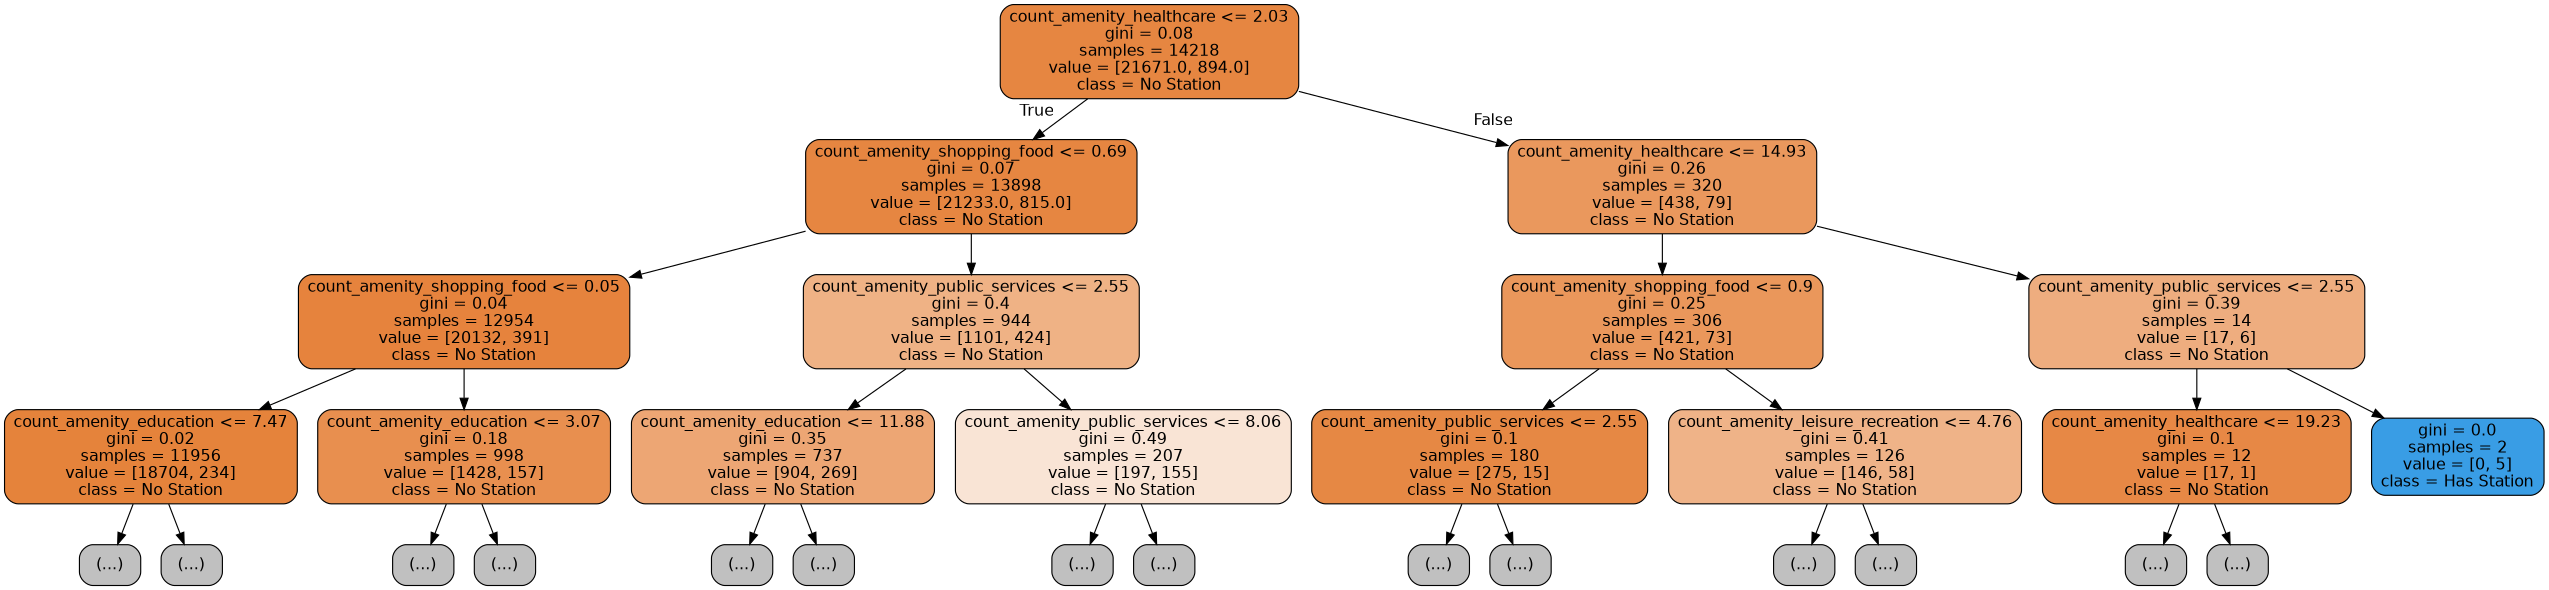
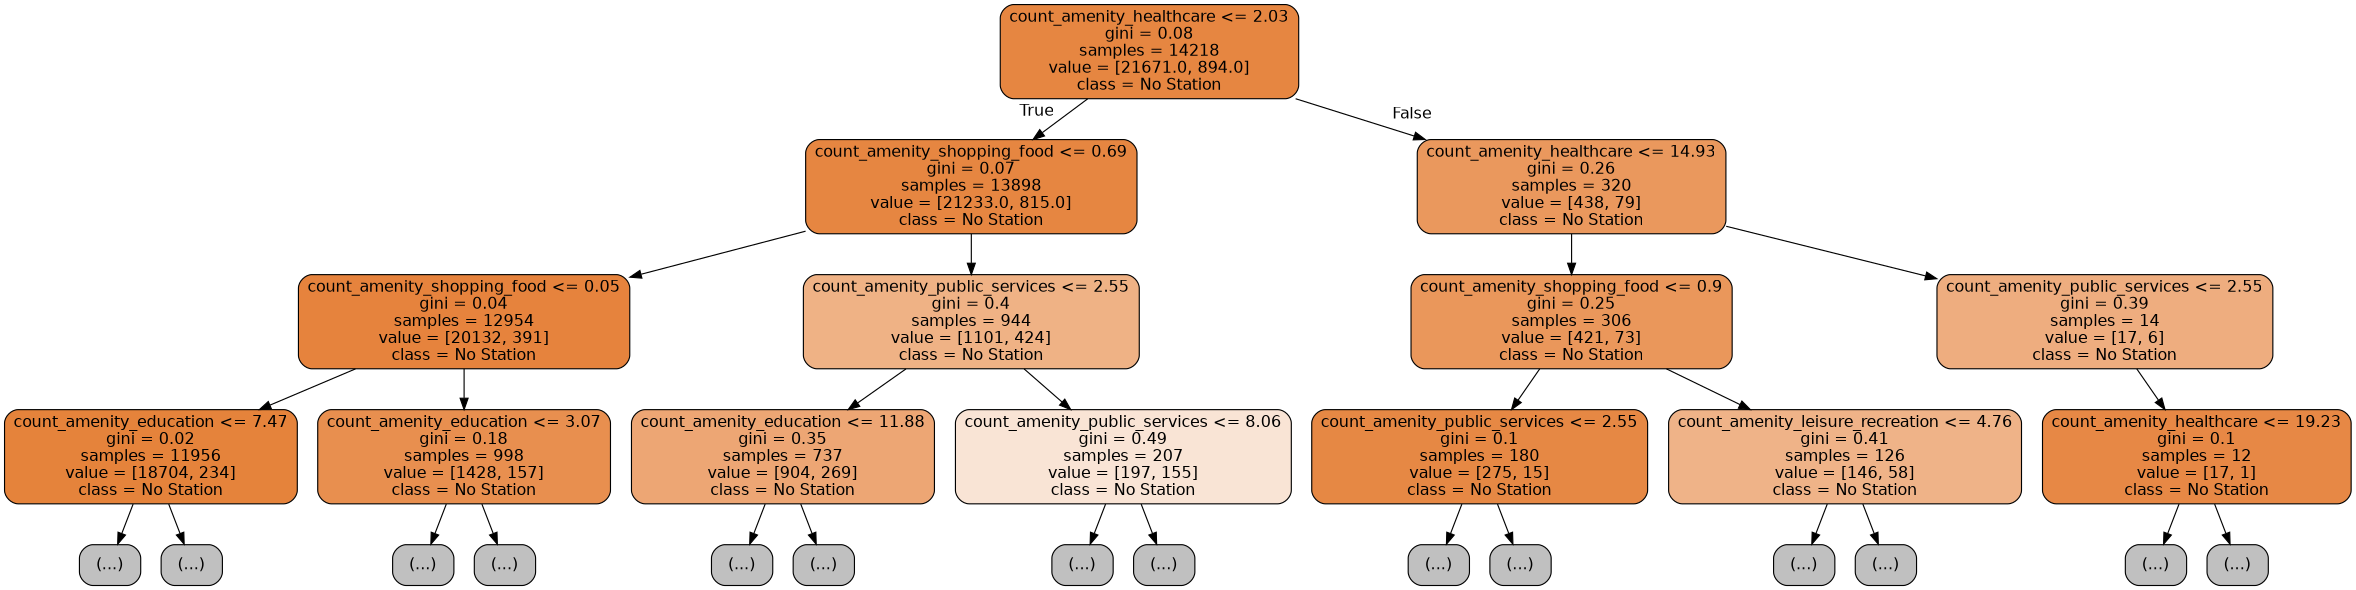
node "gini = 0.0 samples = 2 value = [0, 5] class = Has Station": removed
